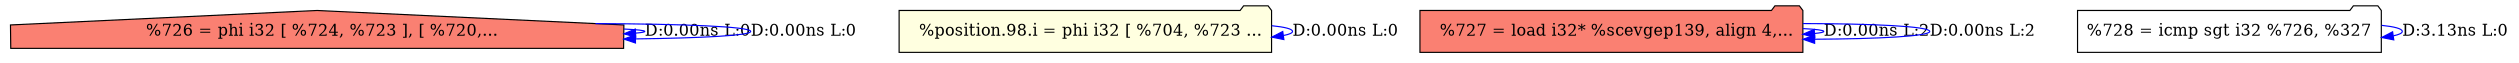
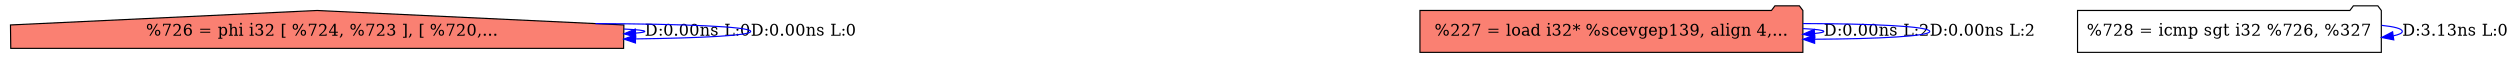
node "%position.98.i = phi i32 [ %704, %723 ...": removed
node "%727 = load i32* %scevgep139, align 4,...": label "%727 = load i32* %scevgep139, align 4,..." -> "%227 = load i32* %scevgep139, align 4,..."
